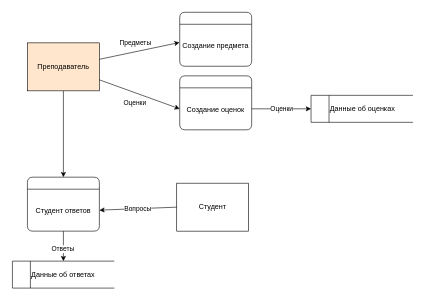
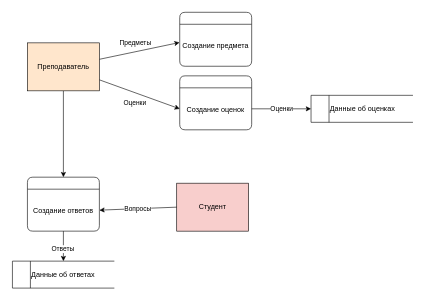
node "Студент": fillcolor #ffffff -> #f8cecc
node "Студент ответов": label "Студент ответов" -> "Создание ответов"
